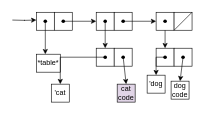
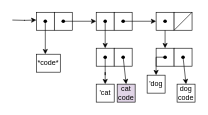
node "*table*": label "*table*" -> "*code*"
node "dog code": moved (180, 90) -> (186, 93)
node "'cat": moved (60, 93) -> (105, 93)
